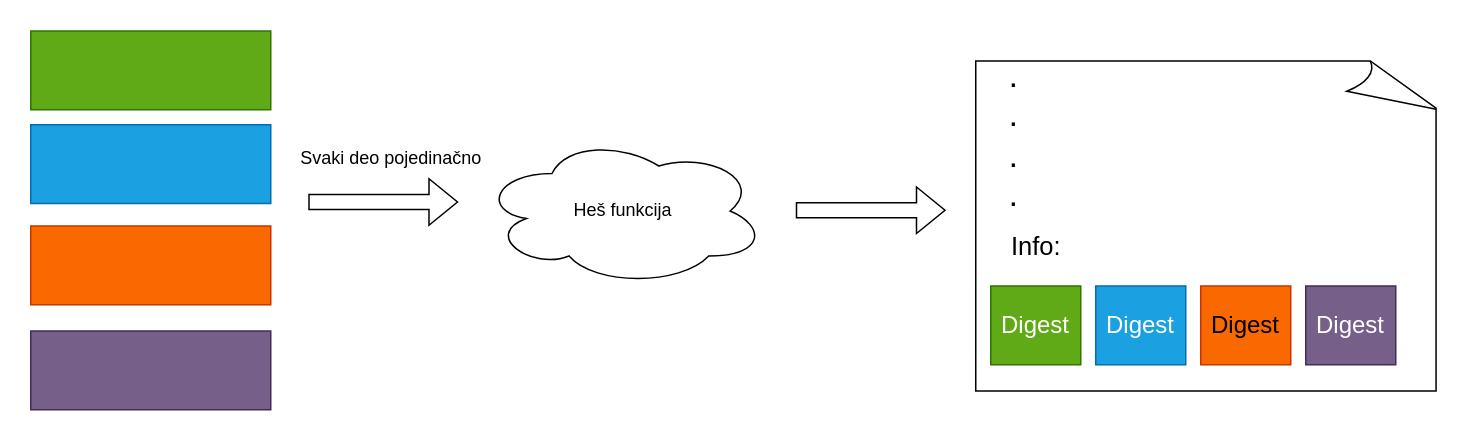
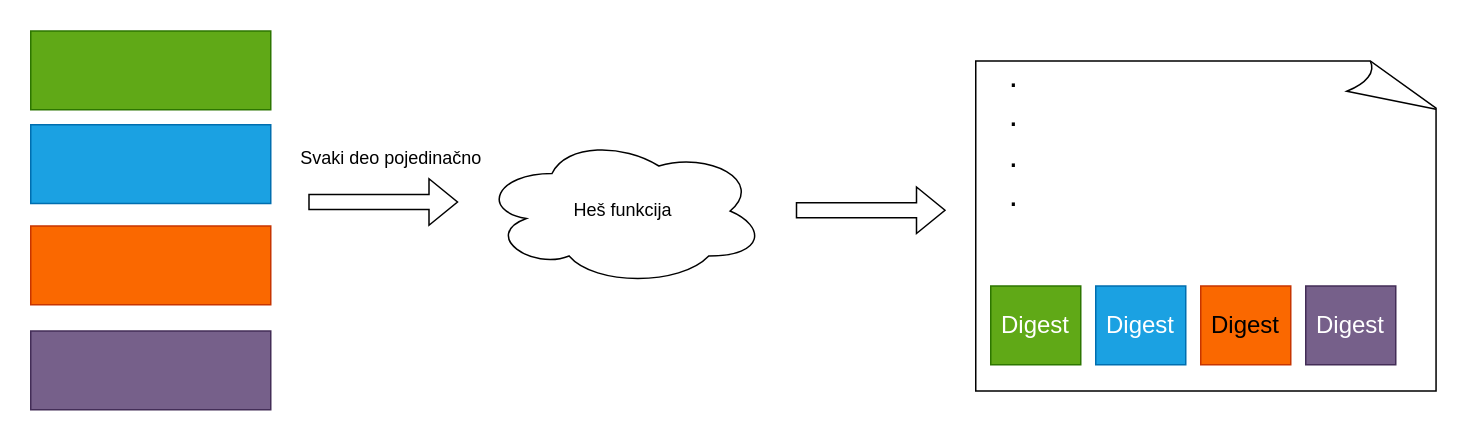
node "Info:": removed
